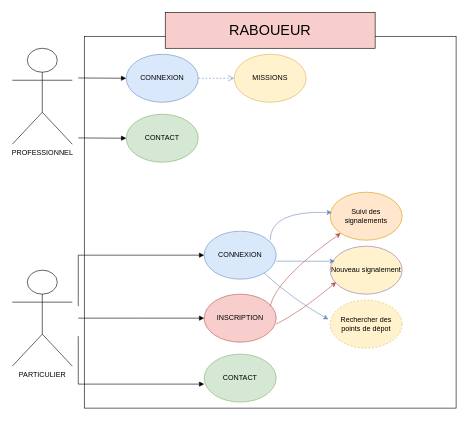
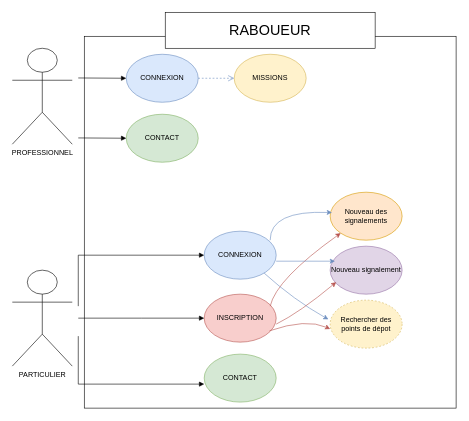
node "RABOUEUR": fillcolor #f8cecc -> #ffffff
node "Suivi des signalements": label "Suivi des signalements" -> "Nouveau des signalements"
node "Nouveau signalement": fillcolor #fff2cc -> #e1d5e7
edge "INSCRIPTION" -> "Rechercher des points de dépot": added
